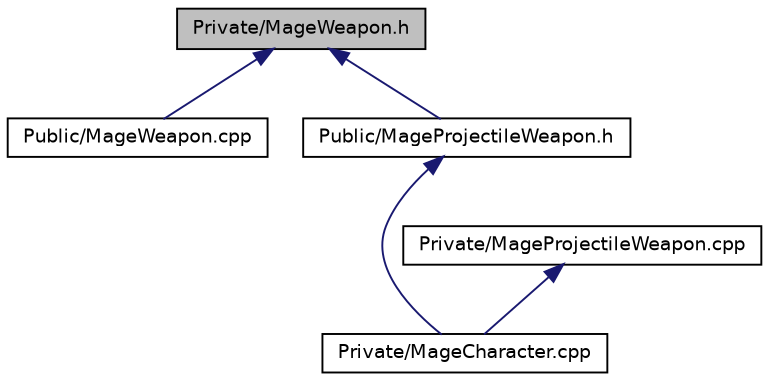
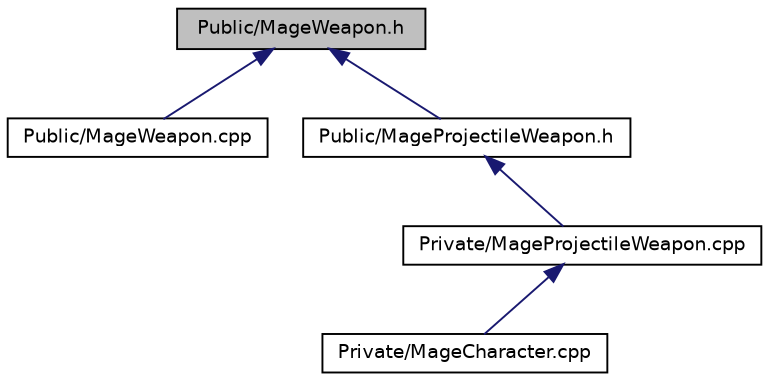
node "Private/MageWeapon.h": label "Private/MageWeapon.h" -> "Public/MageWeapon.h"
edge "Private/MageCharacter.cpp" -> "Public/MageProjectileWeapon.h": now "Private/MageProjectileWeapon.cpp" -> "Public/MageProjectileWeapon.h"
